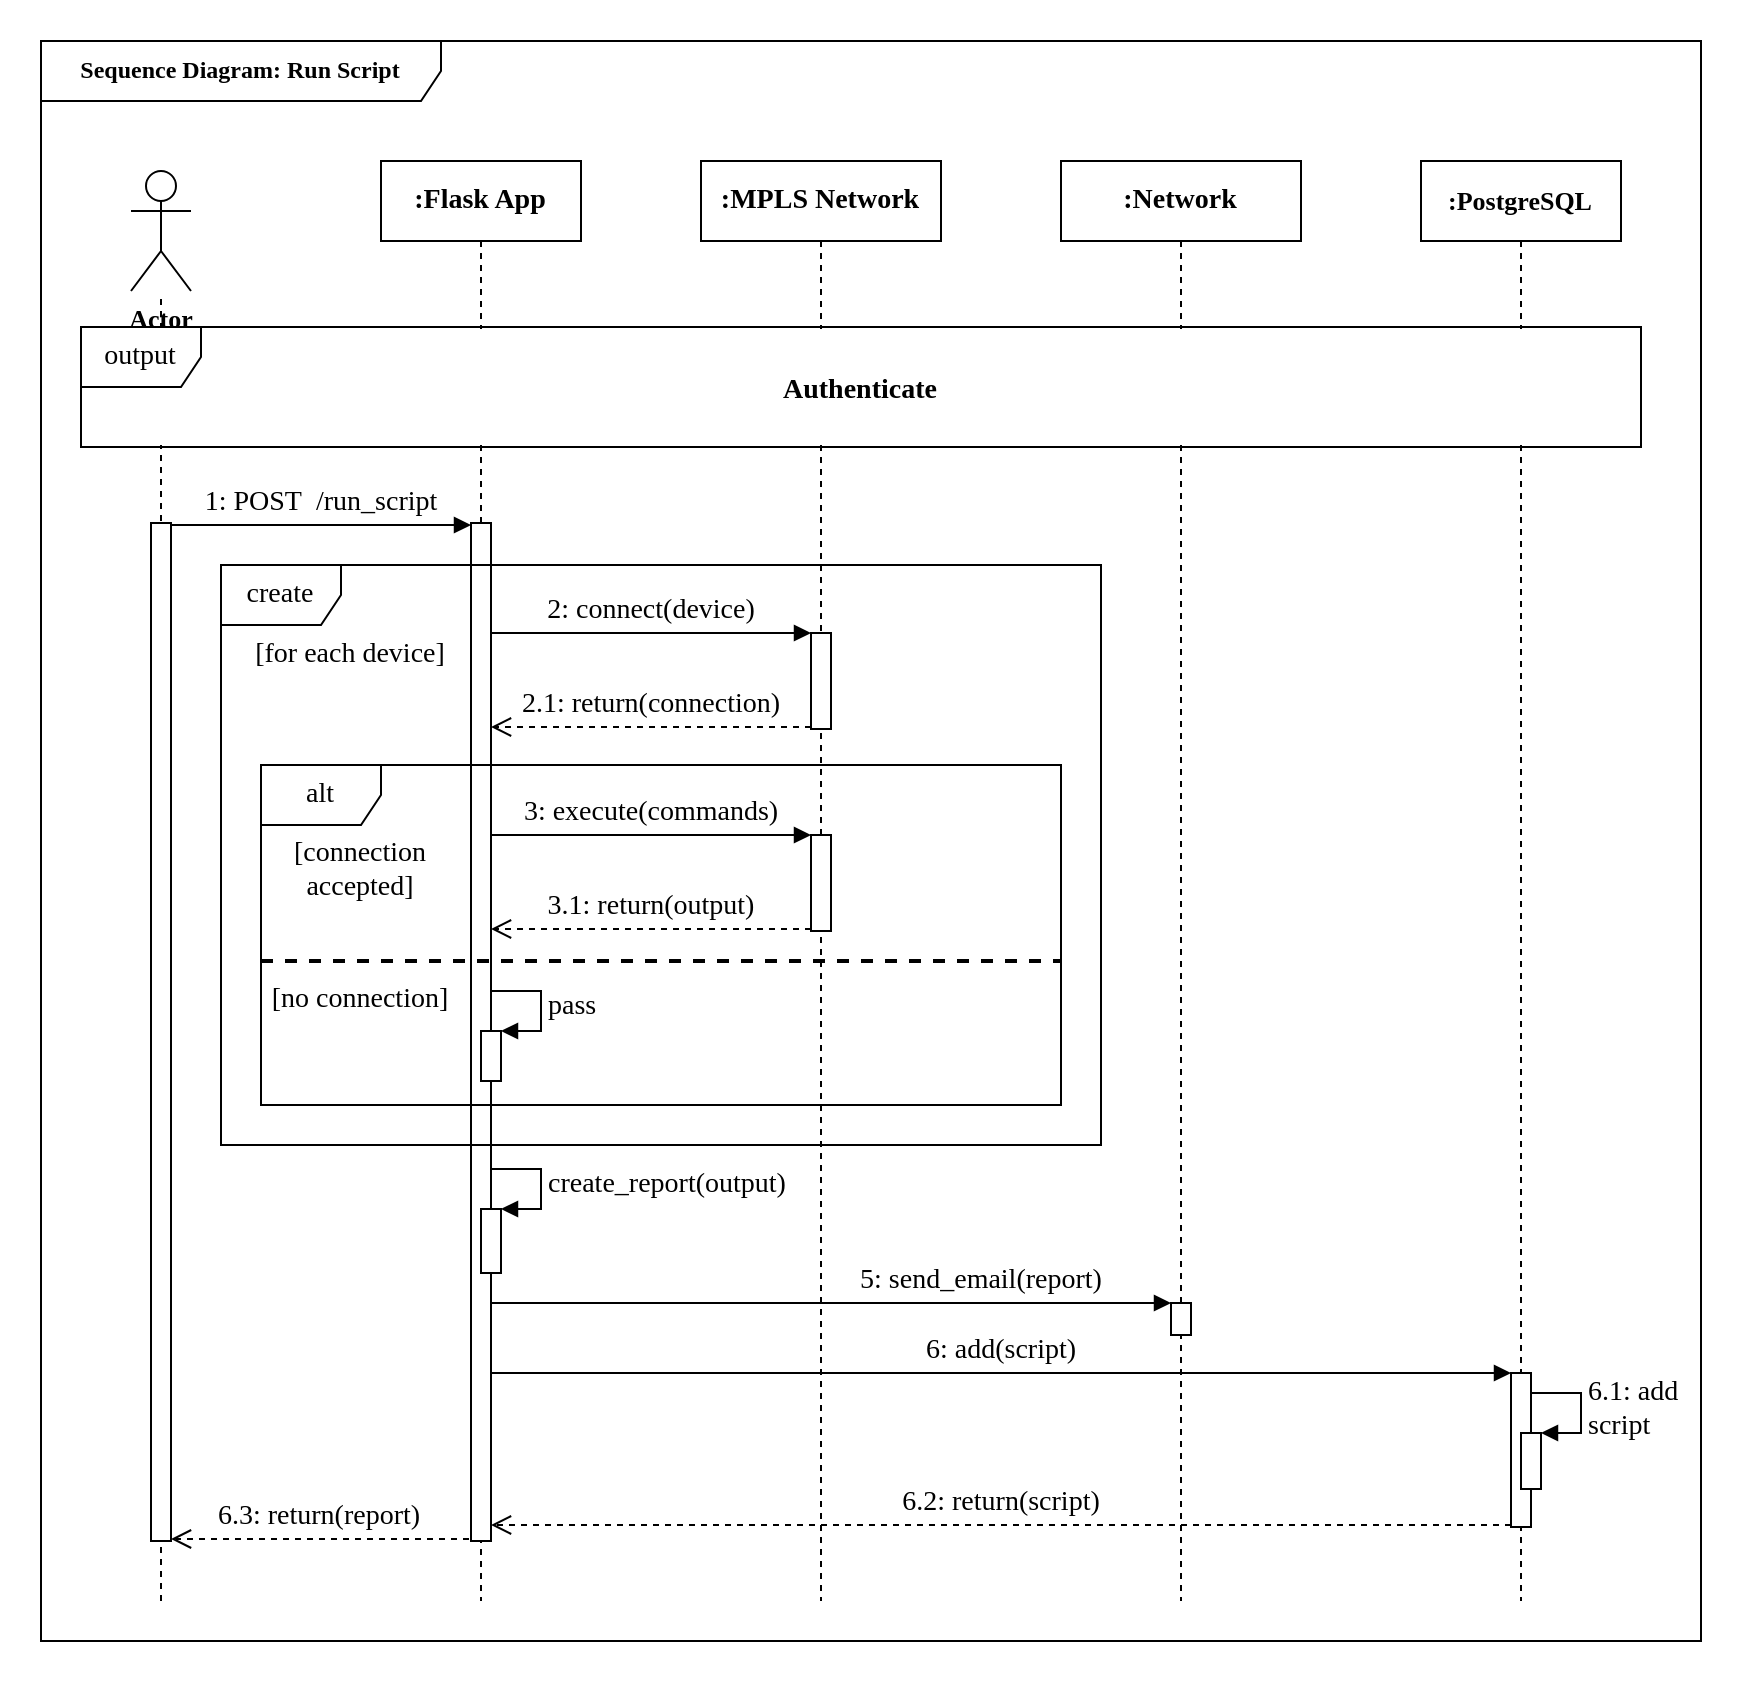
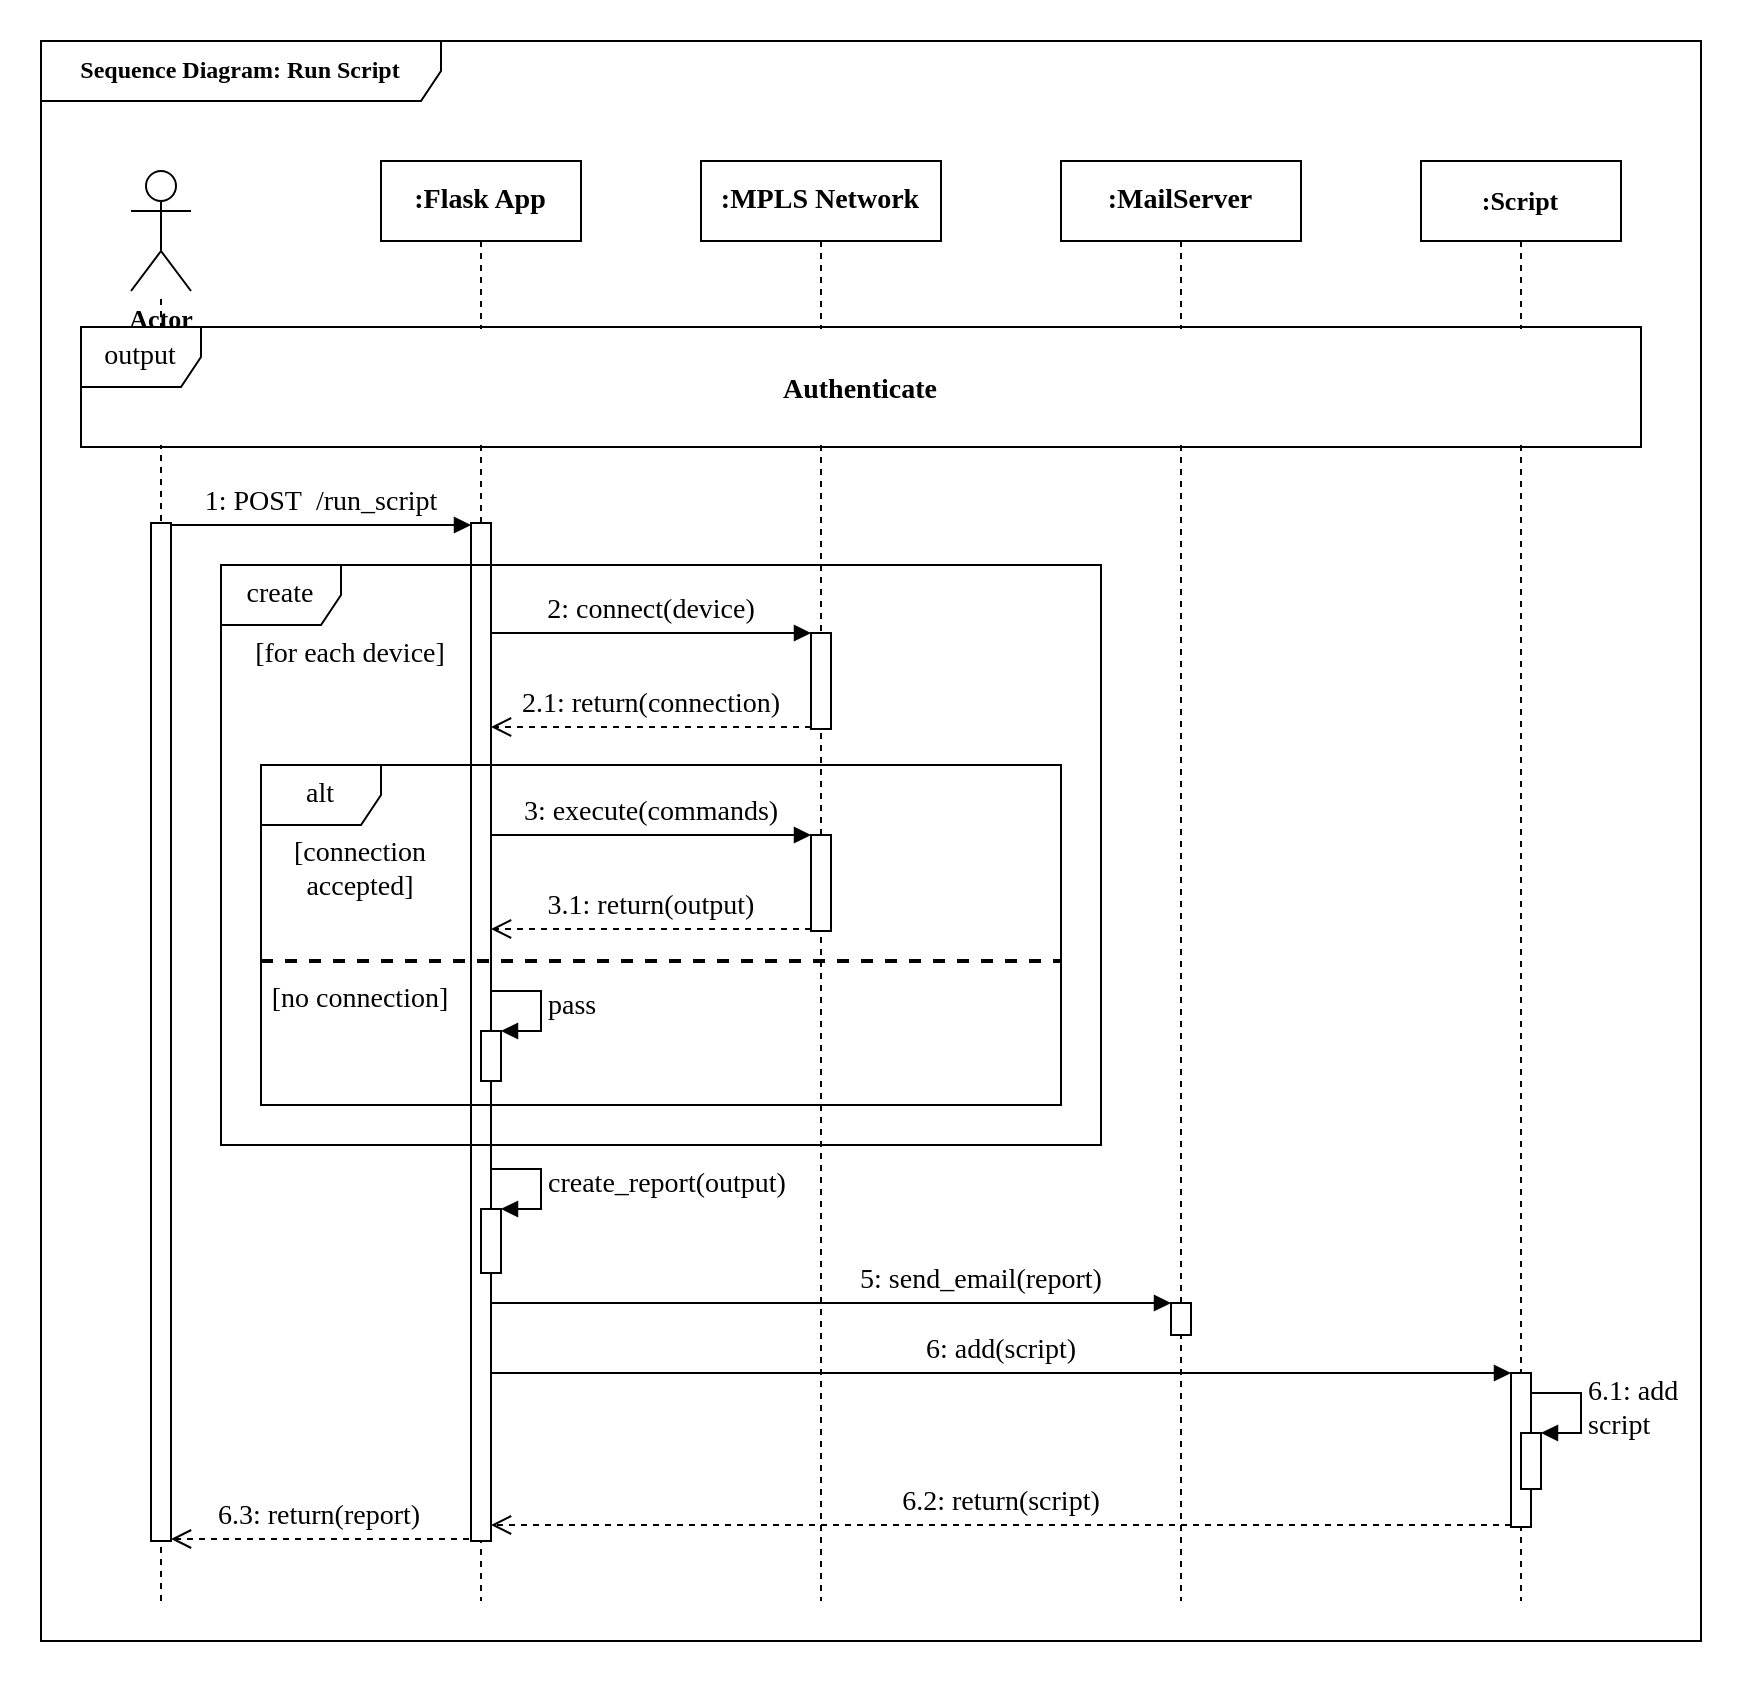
node ":Network": label ":Network" -> ":MailServer"
node ":PostgreSQL": label ":PostgreSQL" -> ":Script"
